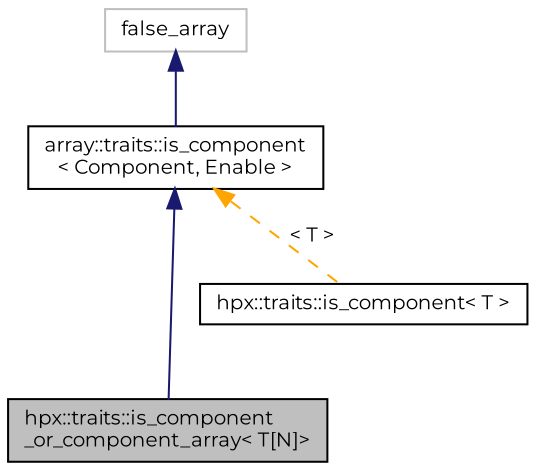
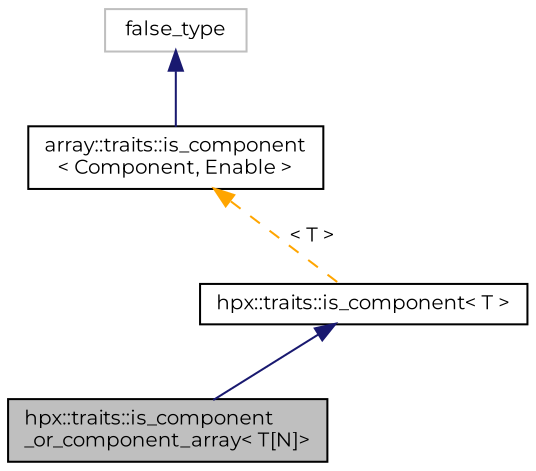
node "false_array": label "false_array" -> "false_type"
edge "hpx::traits::is_component _or_component_array< T[N]>" -> "array::traits::is_component < Component, Enable >": now "hpx::traits::is_component _or_component_array< T[N]>" -> "hpx::traits::is_component< T >"
